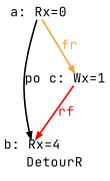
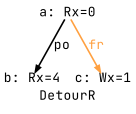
edge "c: Wx=1" -> "b: Rx=4": removed, label "rf"
